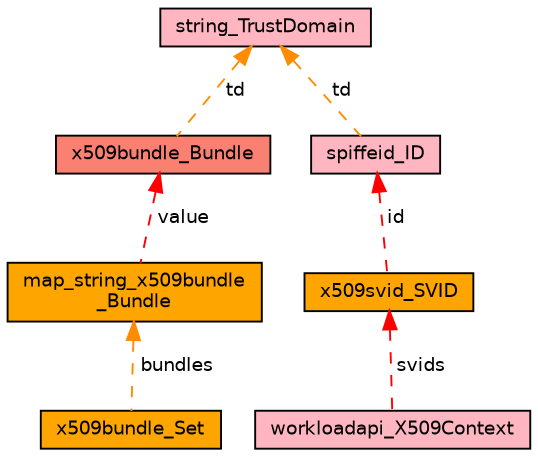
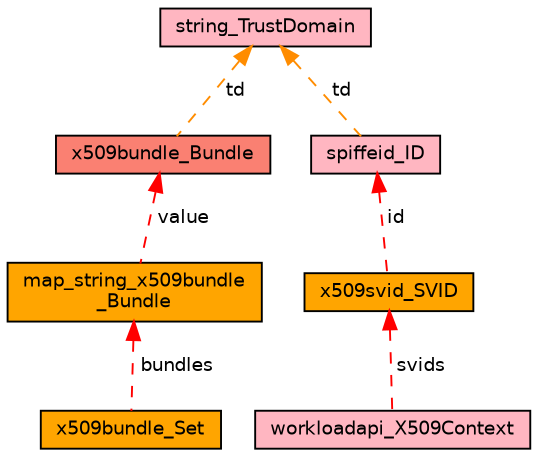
edge "x509bundle_Set" -> "map_string_x509bundle _Bundle": color darkorange -> red
